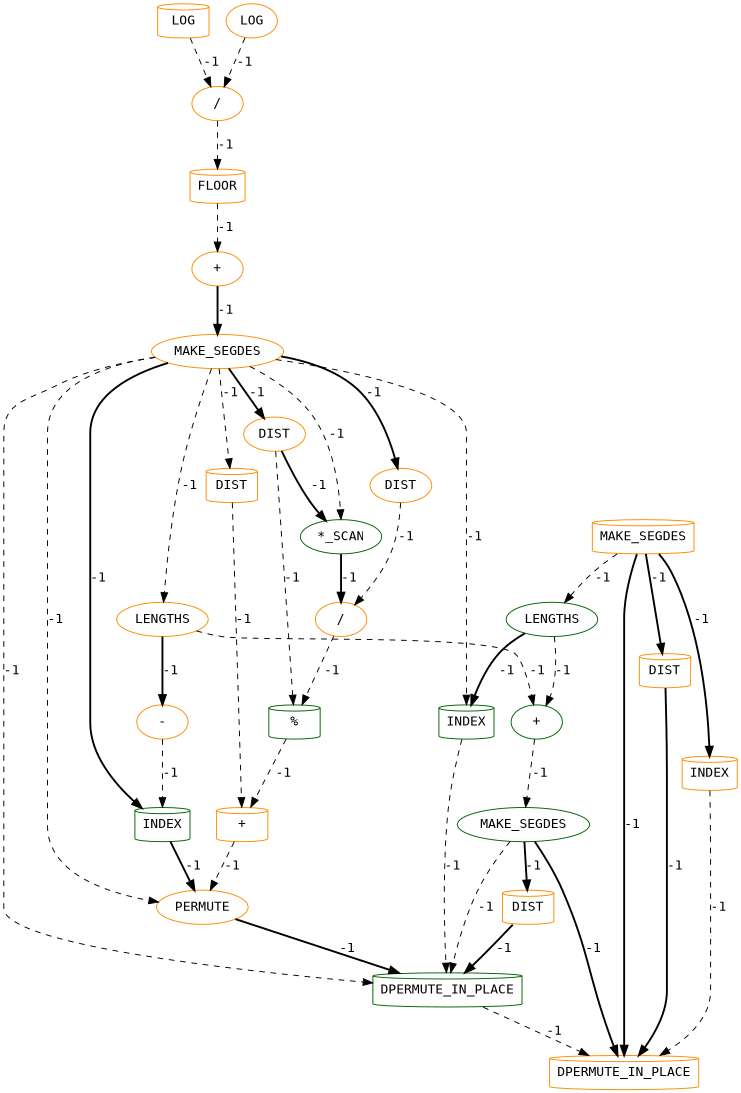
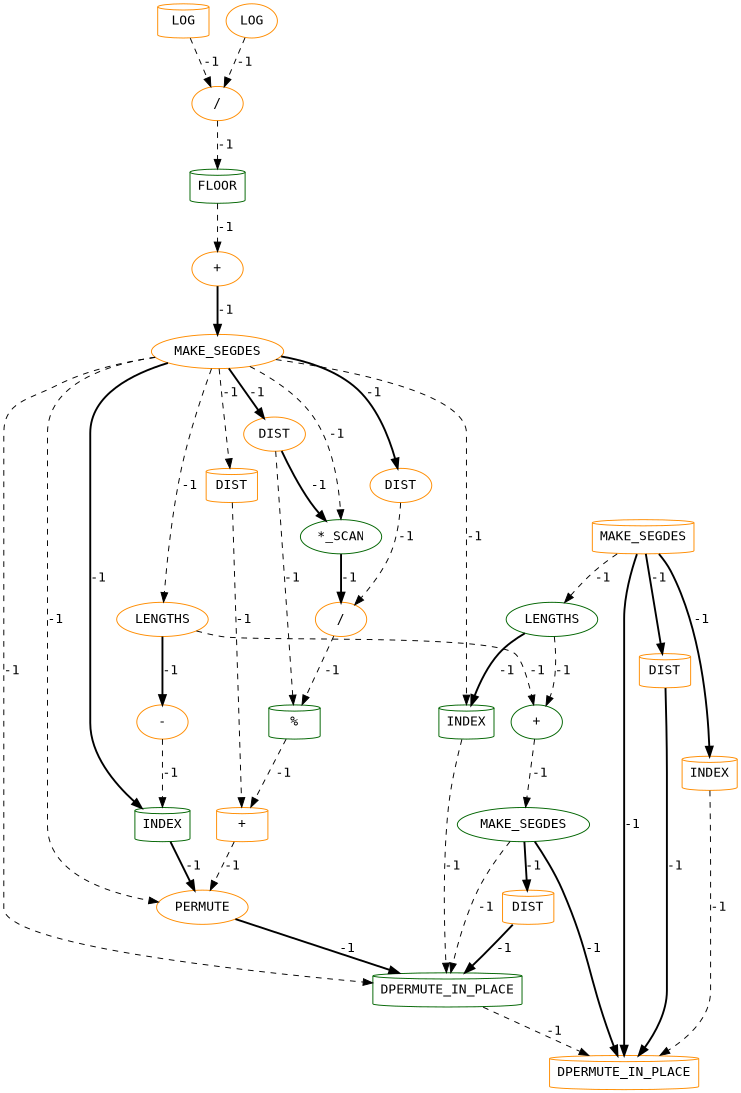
node "FLOOR": color darkorange -> darkgreen
